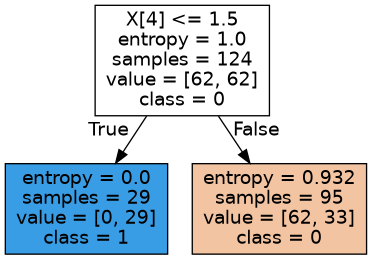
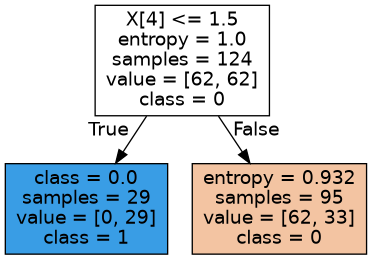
node "entropy = 0.0 samples = 29 value = [0, 29] class = 1": label "entropy = 0.0 samples = 29 value = [0, 29] class = 1" -> "class = 0.0 samples = 29 value = [0, 29] class = 1"
